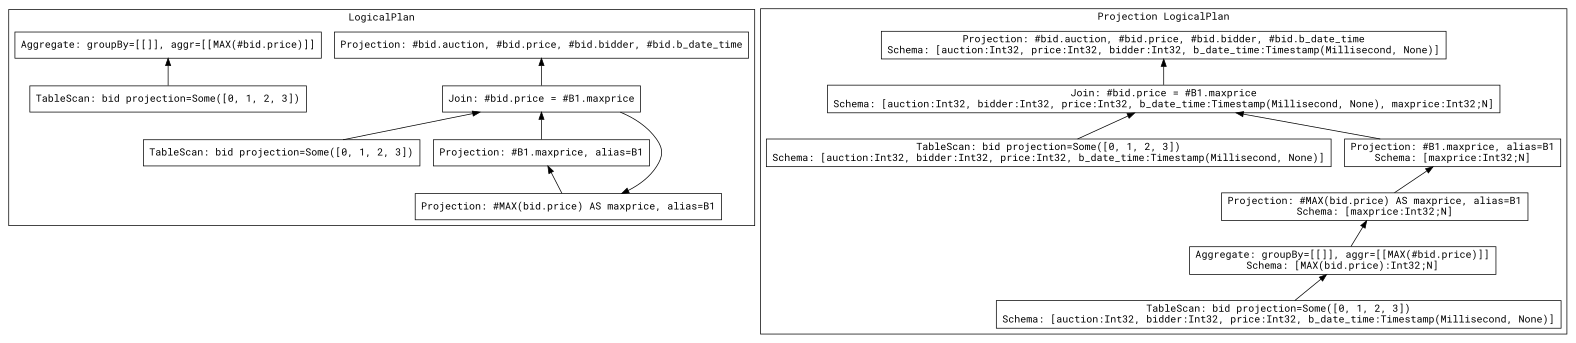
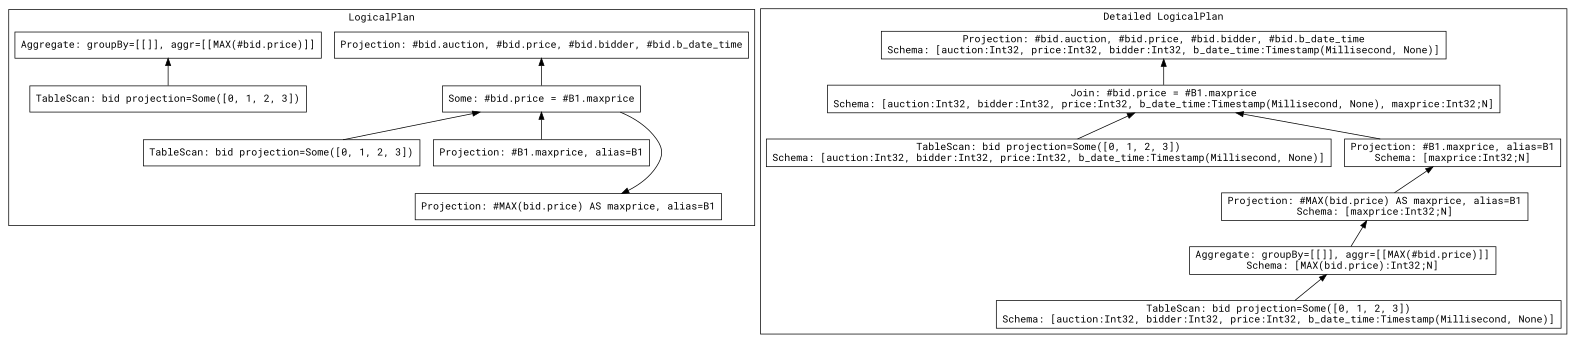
cluster "Projection LogicalPlan": label "Projection LogicalPlan" -> "Detailed LogicalPlan"
node "Join: #bid.price = #B1.maxprice": label "Join: #bid.price = #B1.maxprice" -> "Some: #bid.price = #B1.maxprice"
edge "Projection: #MAX(bid.price) AS maxprice, alias=B1" -> "Projection: #B1.maxprice, alias=B1": removed
